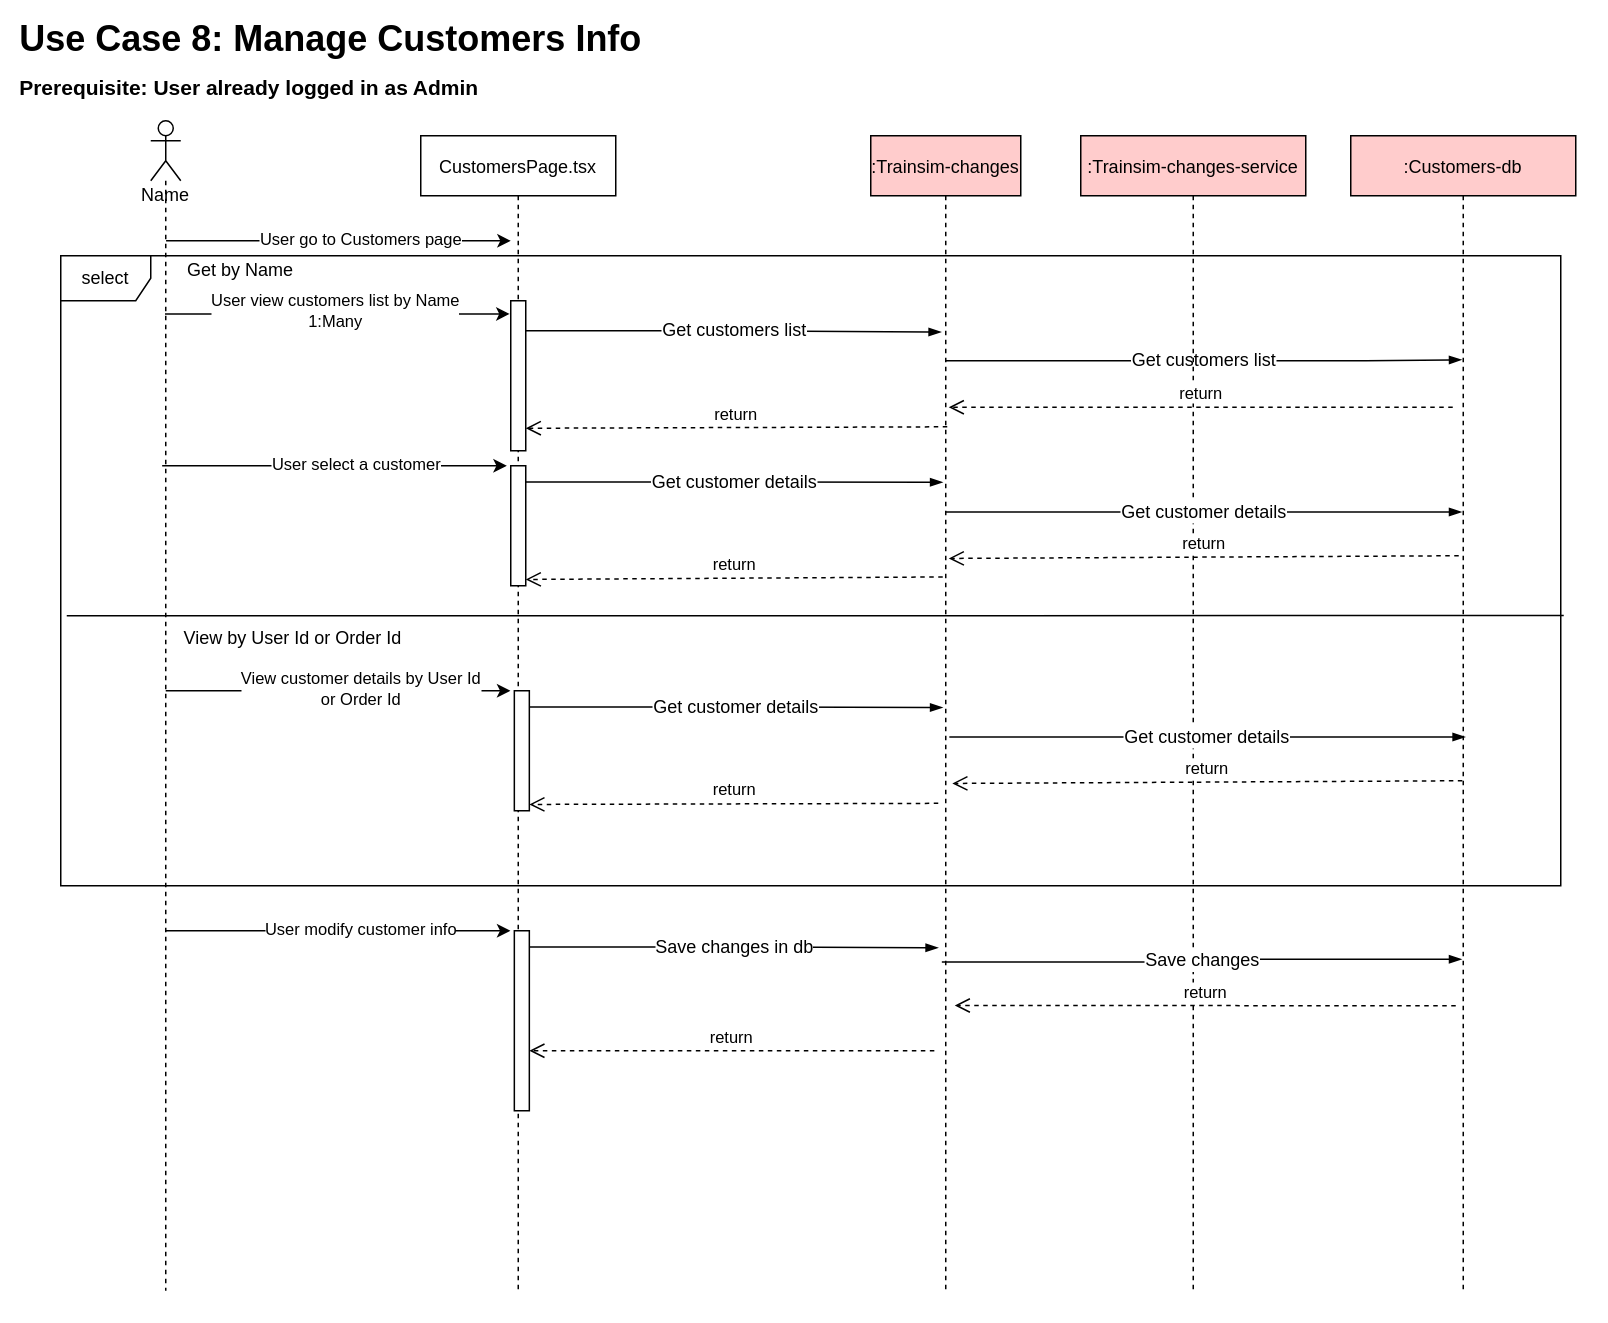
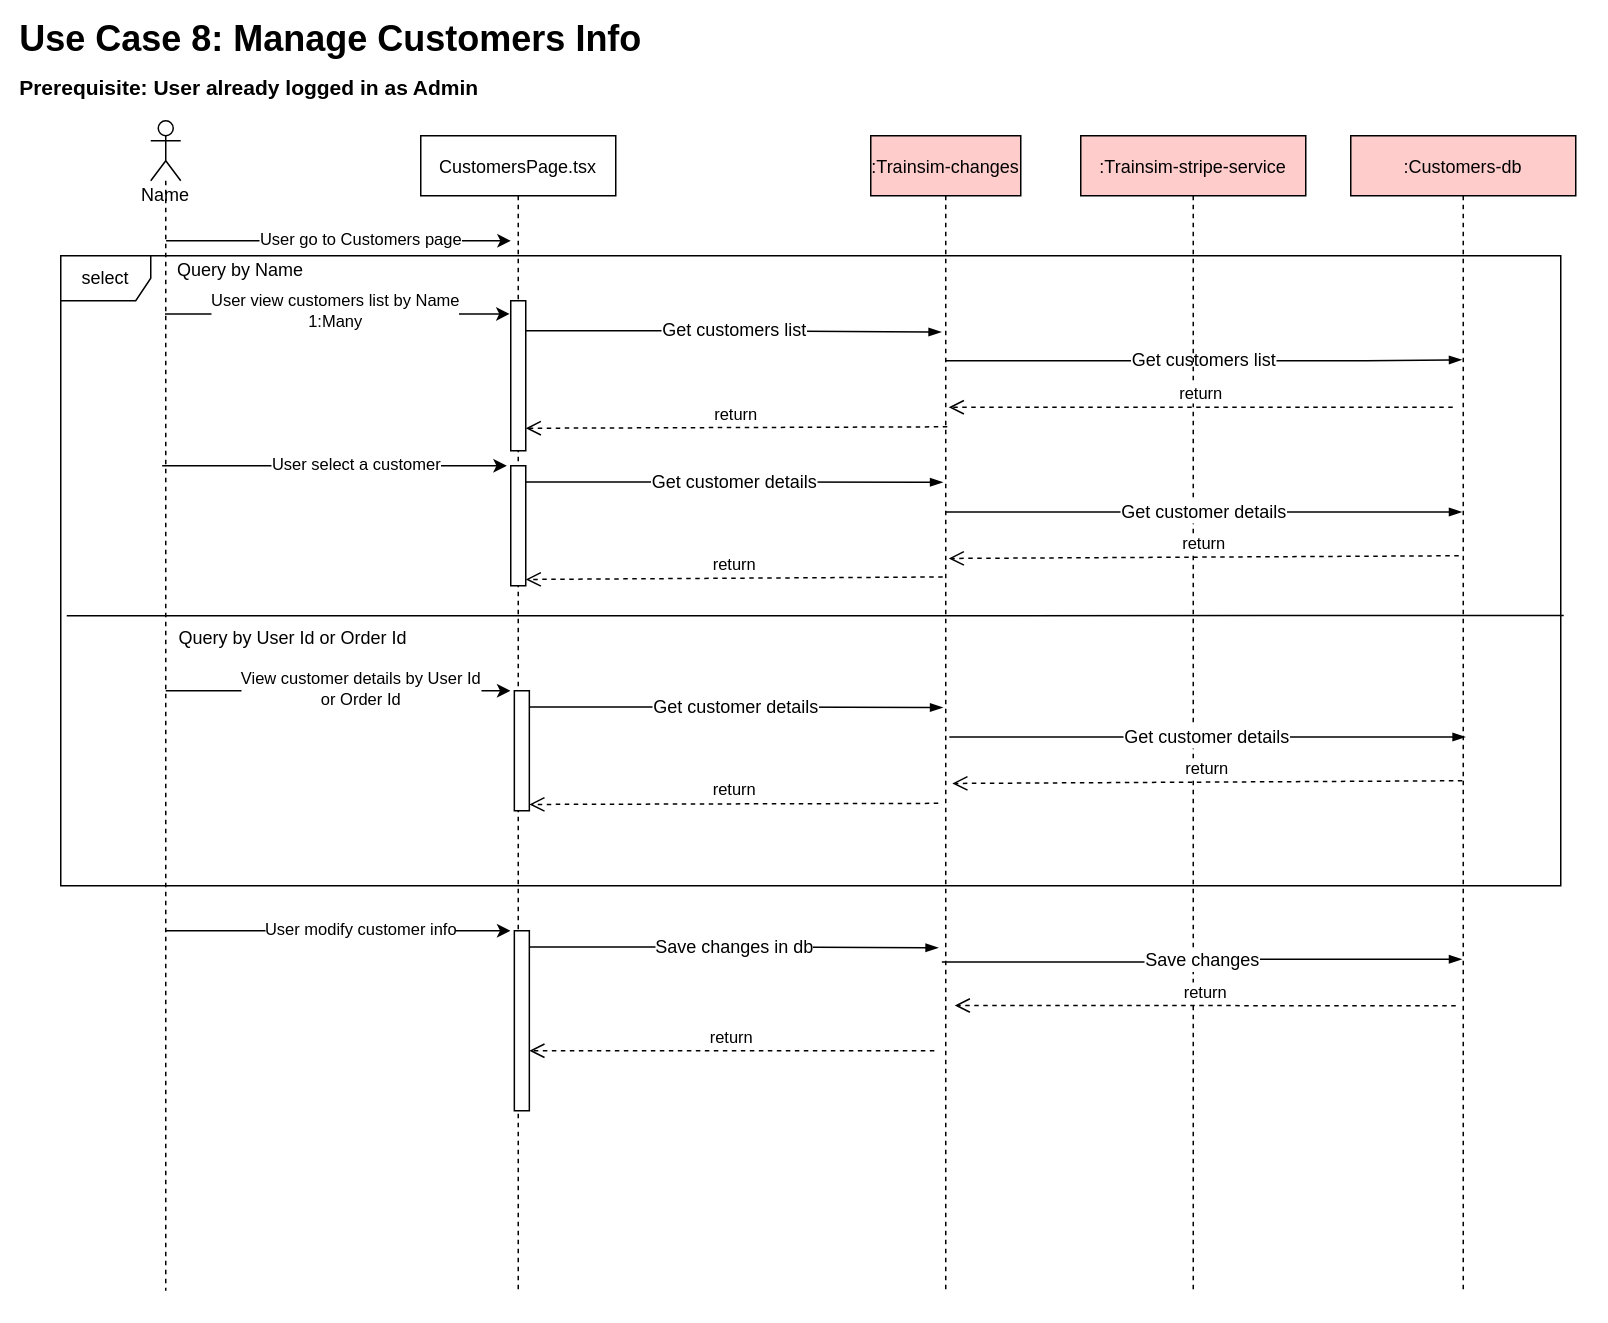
node ":Trainsim-changes-service": label ":Trainsim-changes-service" -> ":Trainsim-stripe-service"
node "Get by Name": label "Get by Name" -> "Query by Name"
node "View by User Id or Order Id": label "View by User Id or Order Id" -> "Query by User Id or Order Id"
